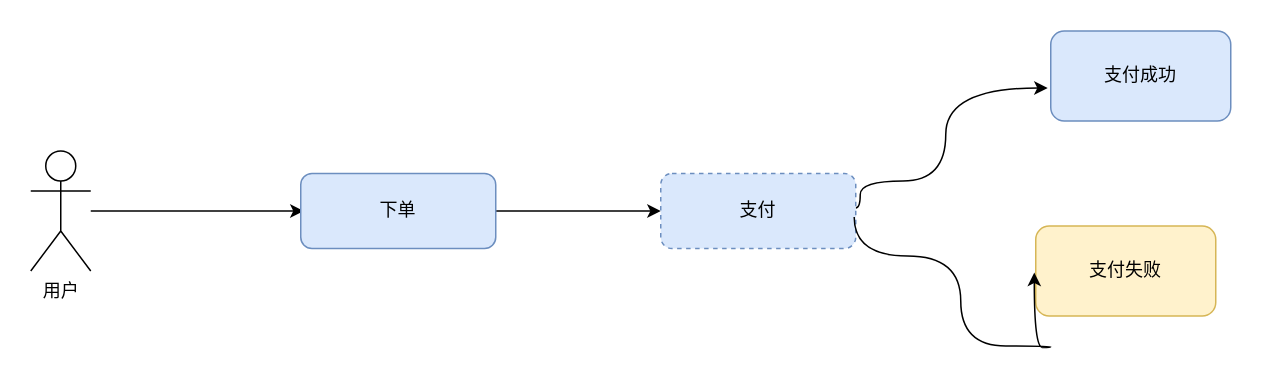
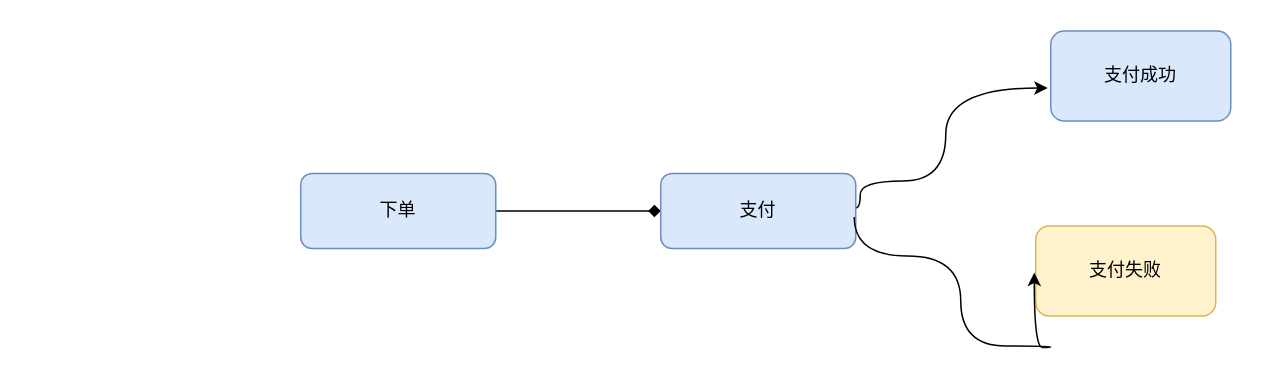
node "用户": removed
edge "用户" -> "下单": removed
edge "下单" -> "支付": arrowhead classic -> diamond
node "支付": style dashed -> solid
